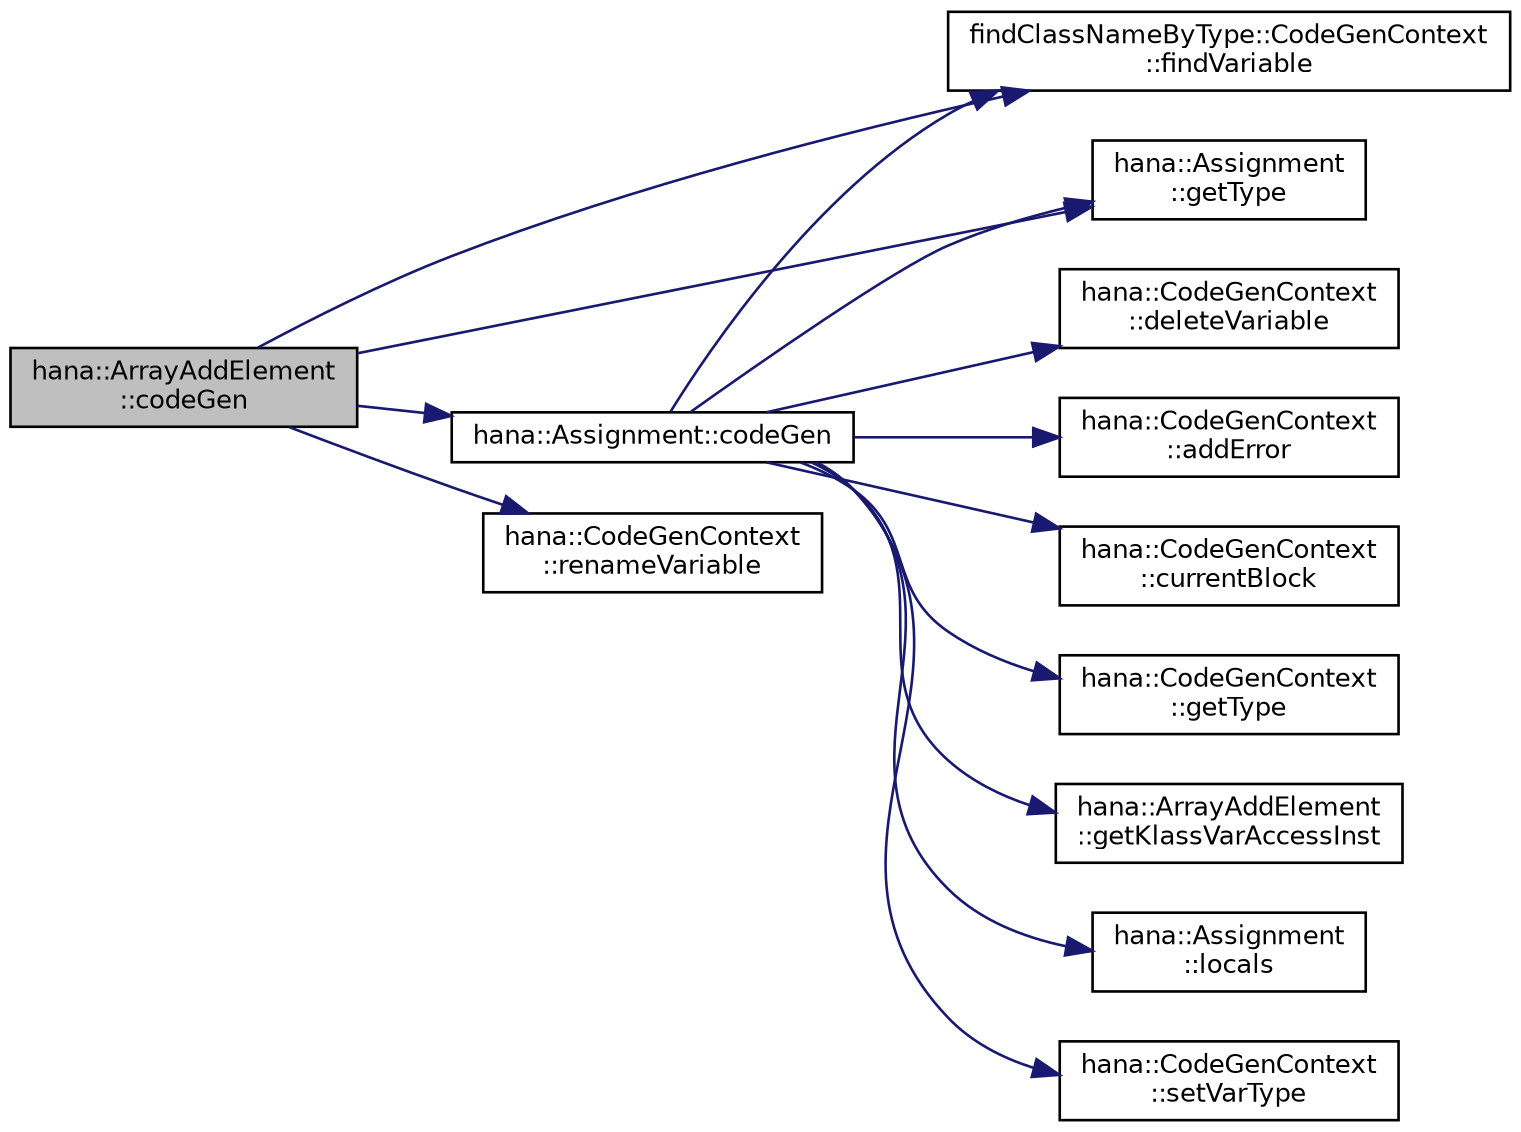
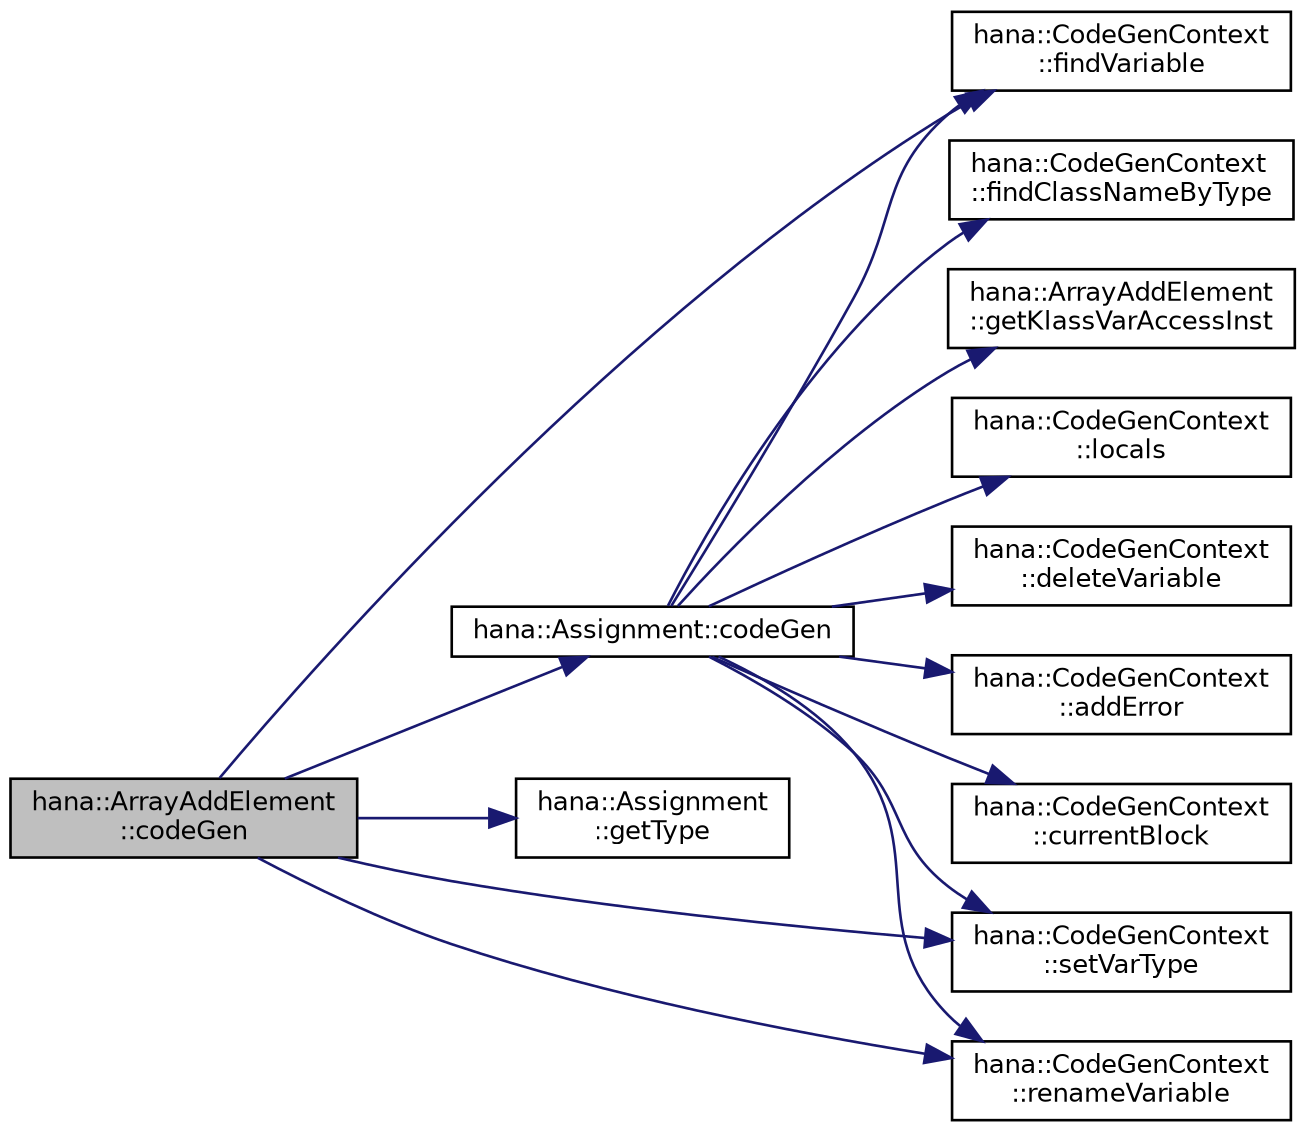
node "findClassNameByType::CodeGenContext ::findVariable": label "findClassNameByType::CodeGenContext ::findVariable" -> "hana::CodeGenContext ::findVariable"
edge "hana::Assignment::codeGen" -> "hana::Assignment ::getType": now "hana::Assignment::codeGen" -> "hana::CodeGenContext ::renameVariable"
node "hana::CodeGenContext ::getType": label "hana::CodeGenContext ::getType" -> "hana::CodeGenContext ::findClassNameByType"
edge "hana::ArrayAddElement ::codeGen" -> "hana::CodeGenContext ::setVarType": added
node "hana::Assignment ::locals": label "hana::Assignment ::locals" -> "hana::CodeGenContext ::locals"
